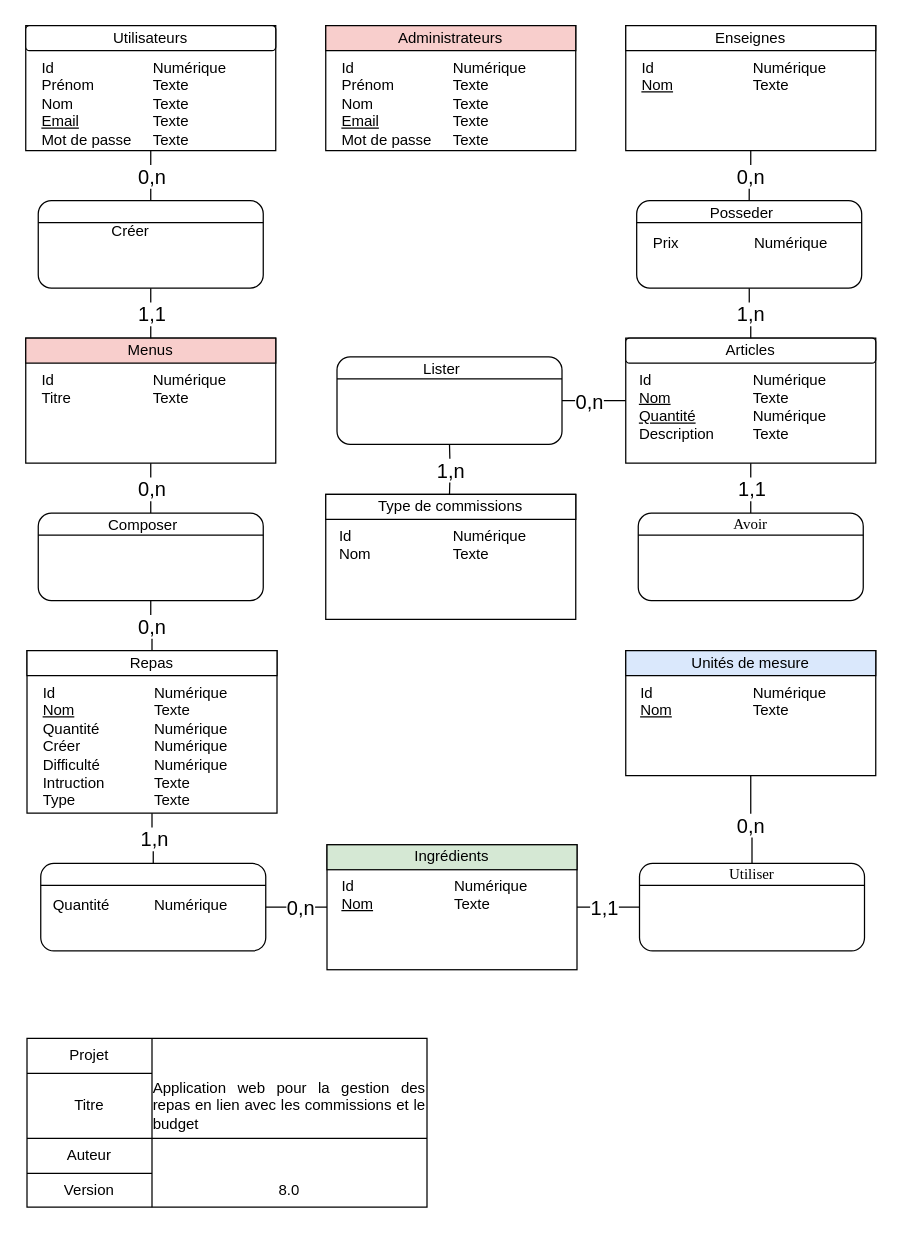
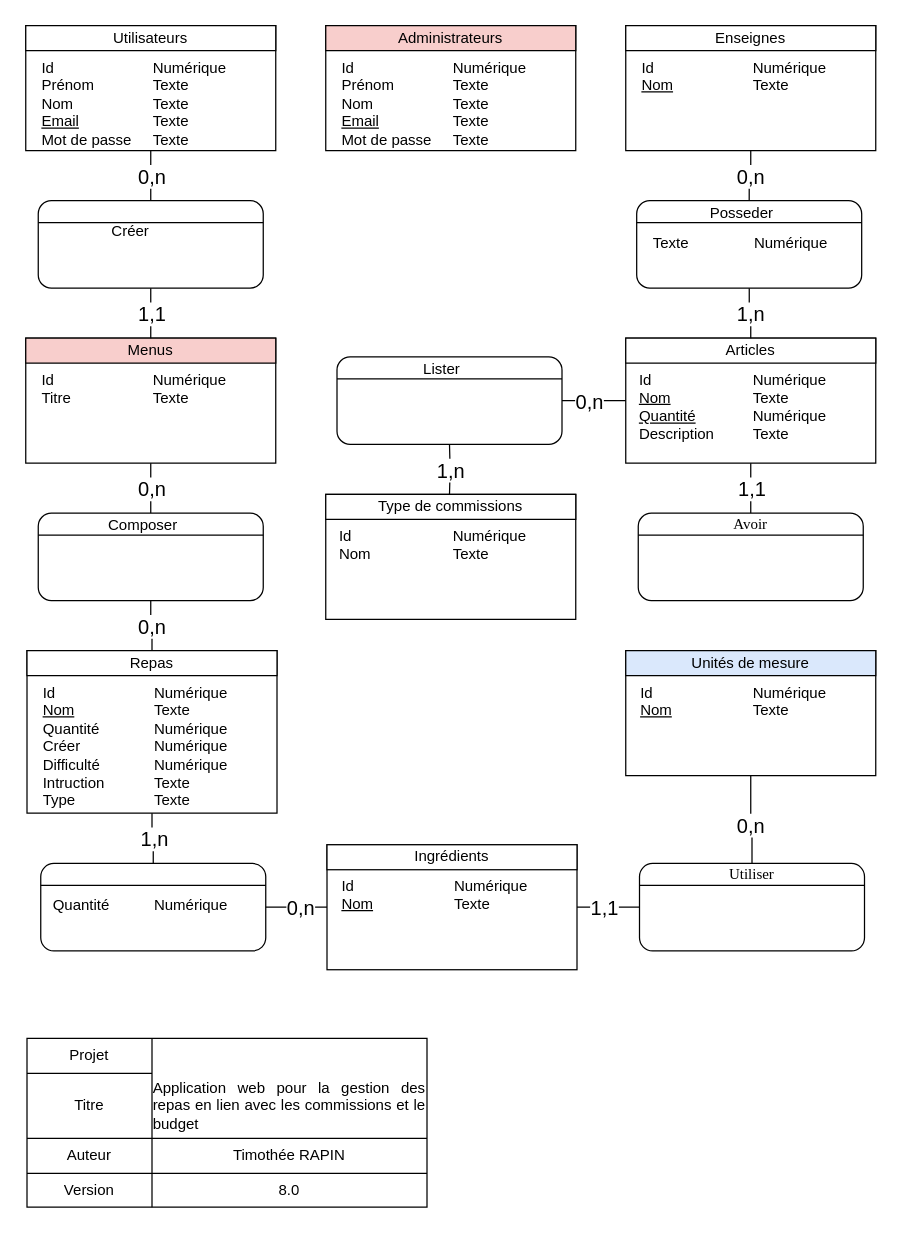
node "Utilisateurs": shape rounded rectangle -> rectangle
node "Prix": label "Prix" -> "Texte"
node "Articles": shape rounded rectangle -> rectangle
node "Ingrédients": fillcolor #d5e8d4 -> #ffffff
node "Timothée RAPIN": added
